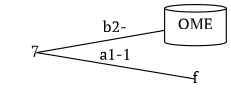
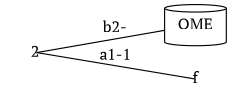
node "7": label "7" -> "2"
